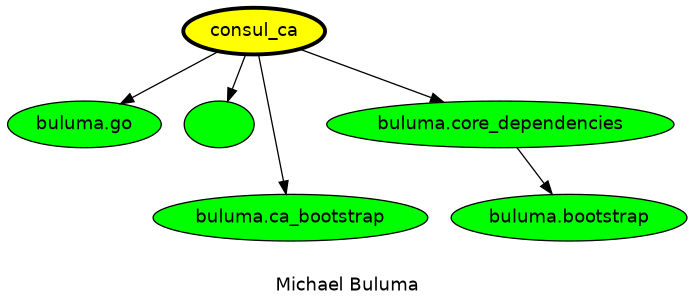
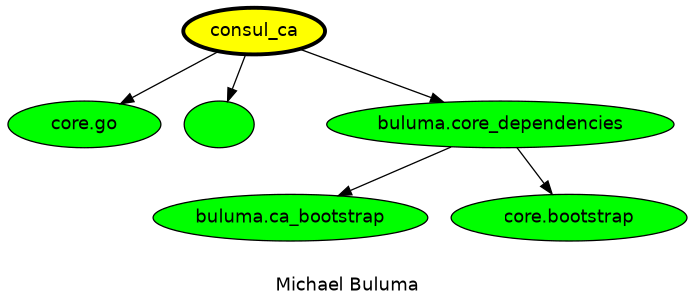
edge "consul_ca" -> "buluma.ca_bootstrap": now "buluma.core_dependencies" -> "buluma.ca_bootstrap"
node "buluma.go": label "buluma.go" -> "core.go"
node "buluma.bootstrap": label "buluma.bootstrap" -> "core.bootstrap"
